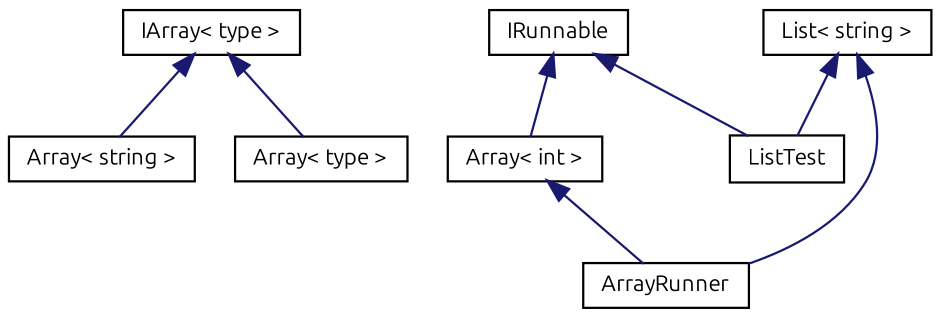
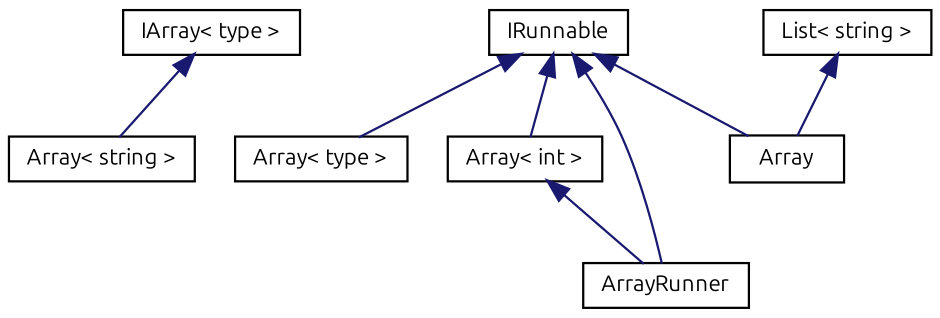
edge "Array< type >" -> "IArray< type >": now "Array< type >" -> "IRunnable"
node "ListTest": label "ListTest" -> "Array"
edge "ArrayRunner" -> "List< string >": now "ArrayRunner" -> "IRunnable"
